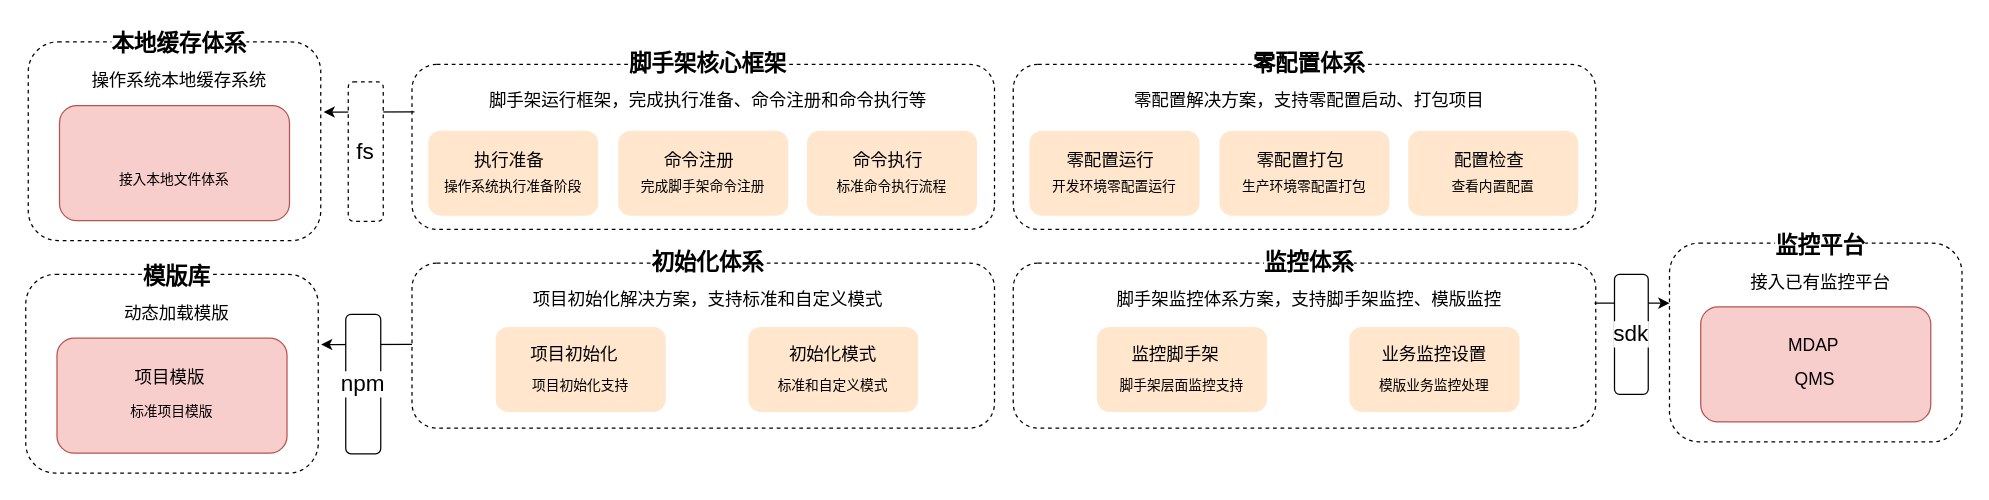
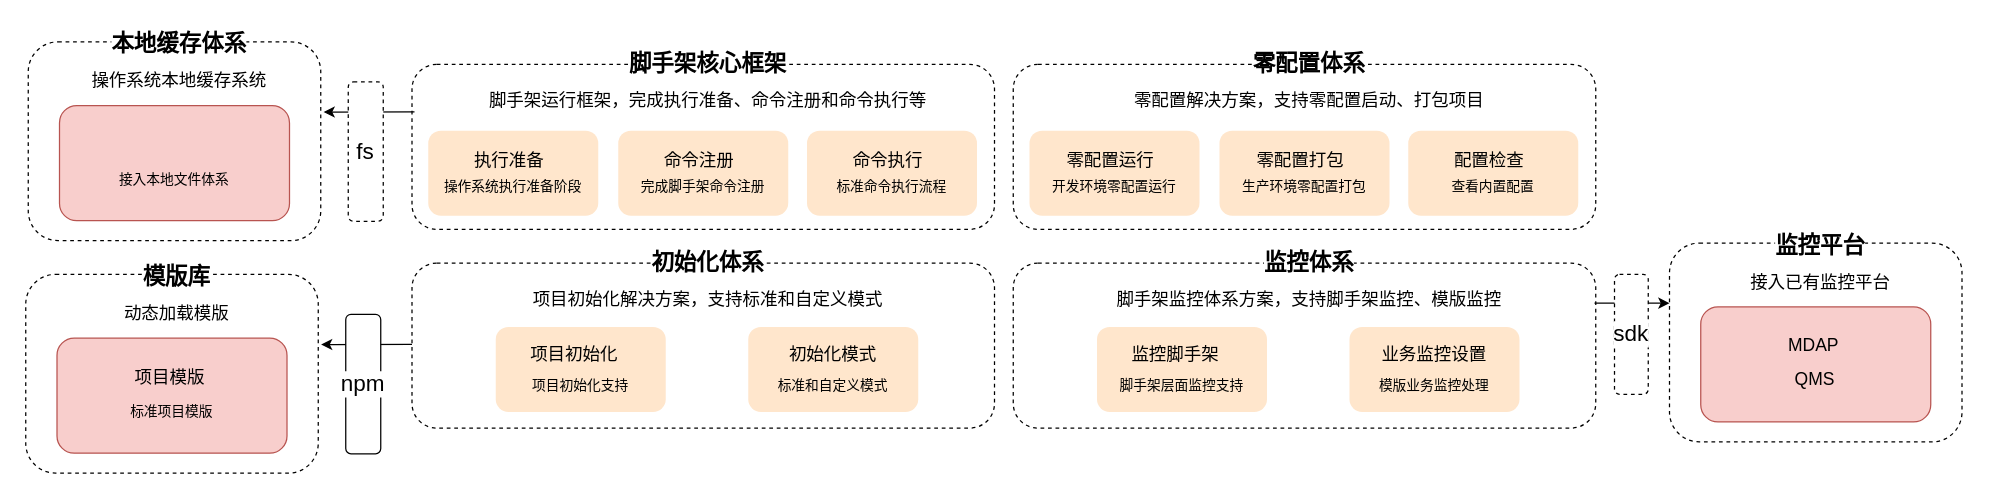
node "sdk": style solid -> dashed
